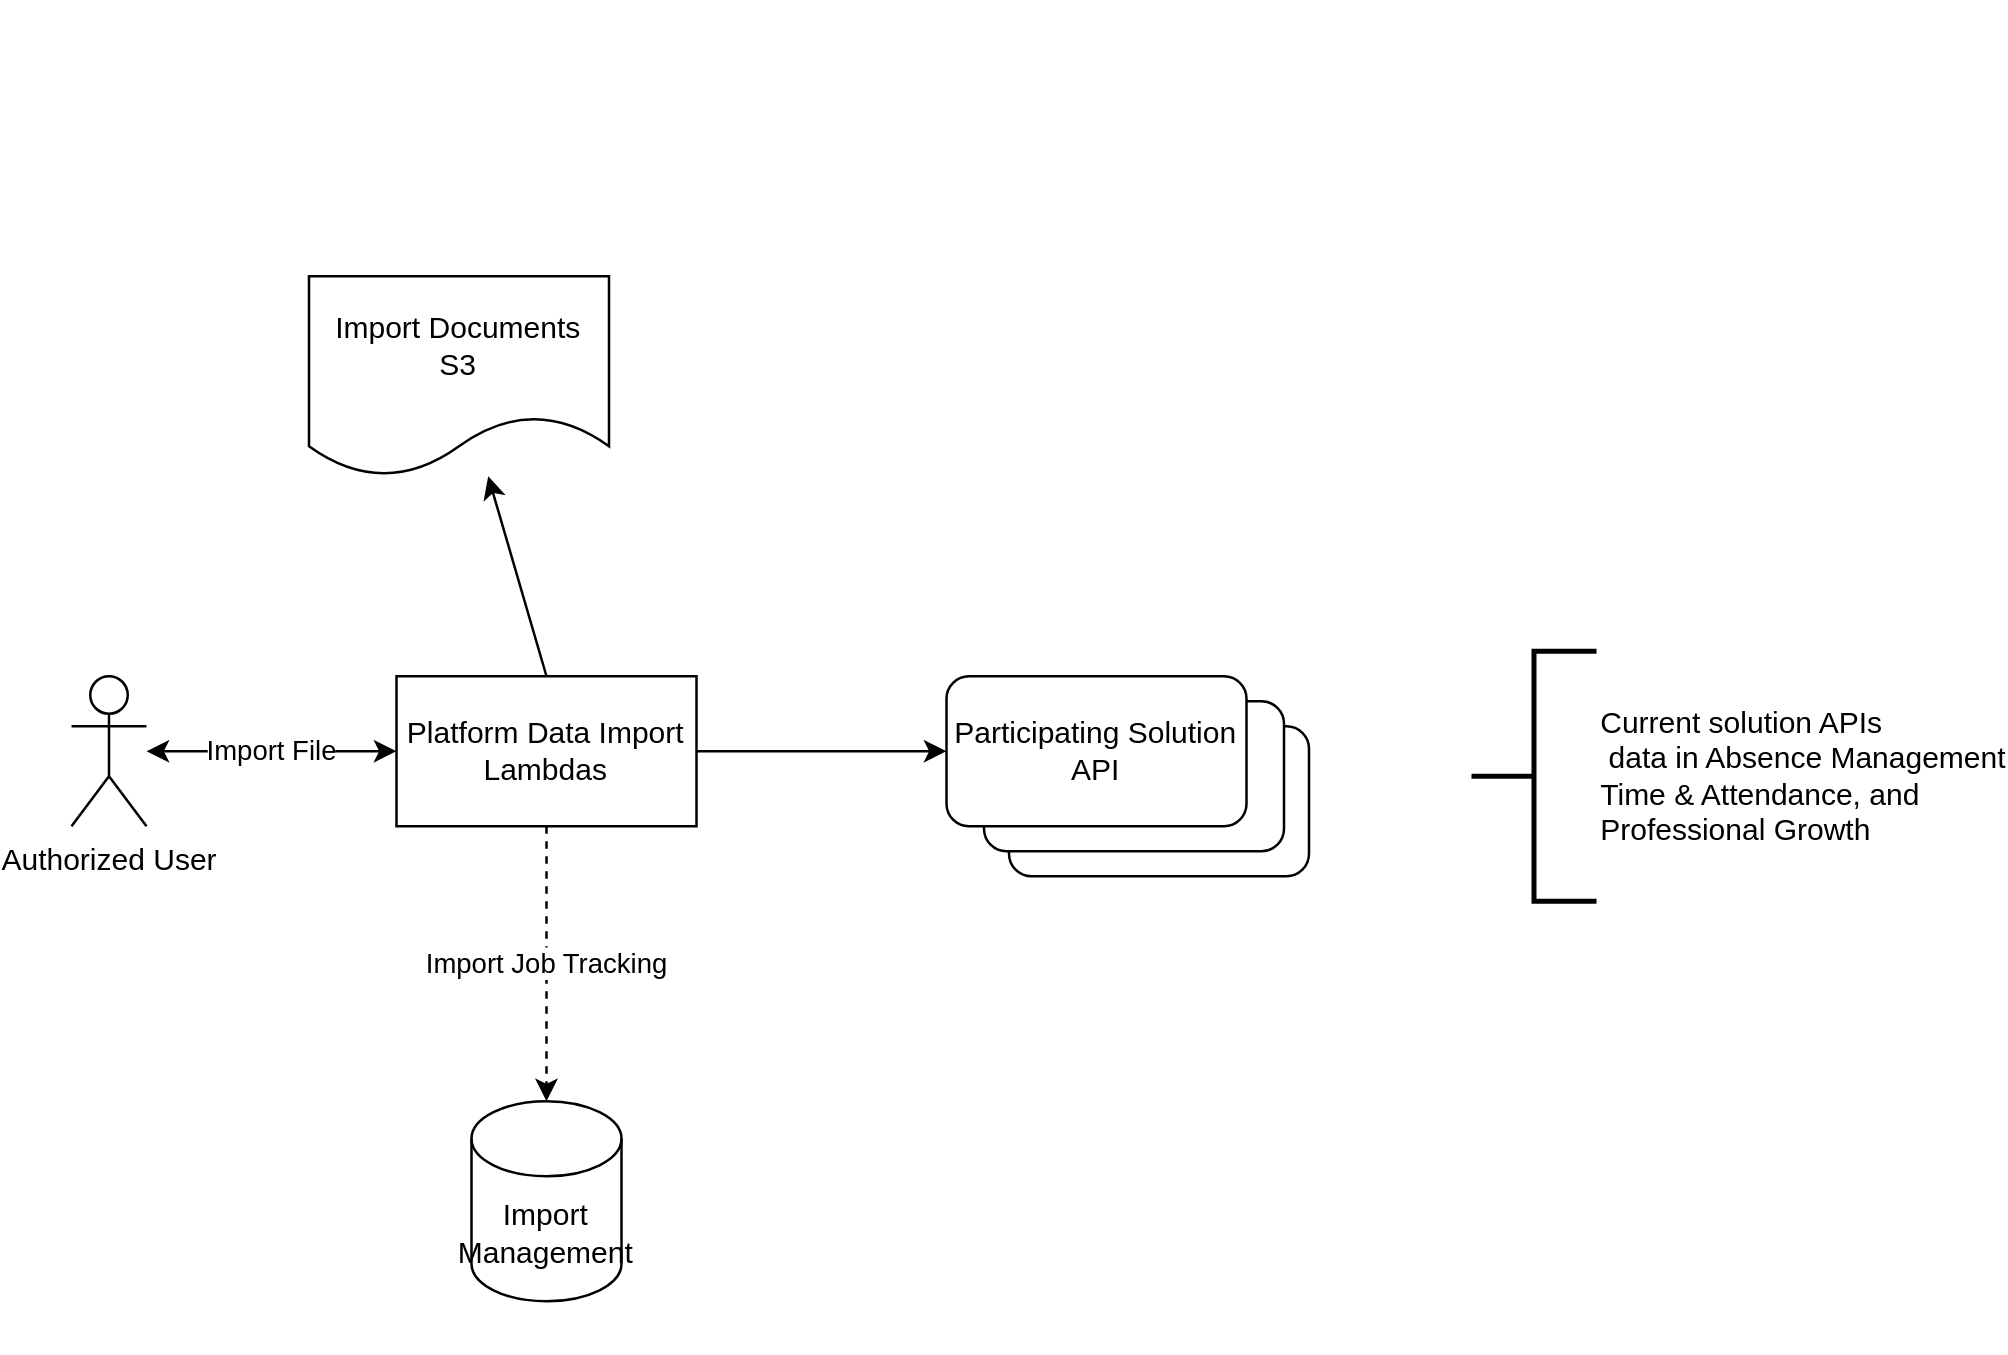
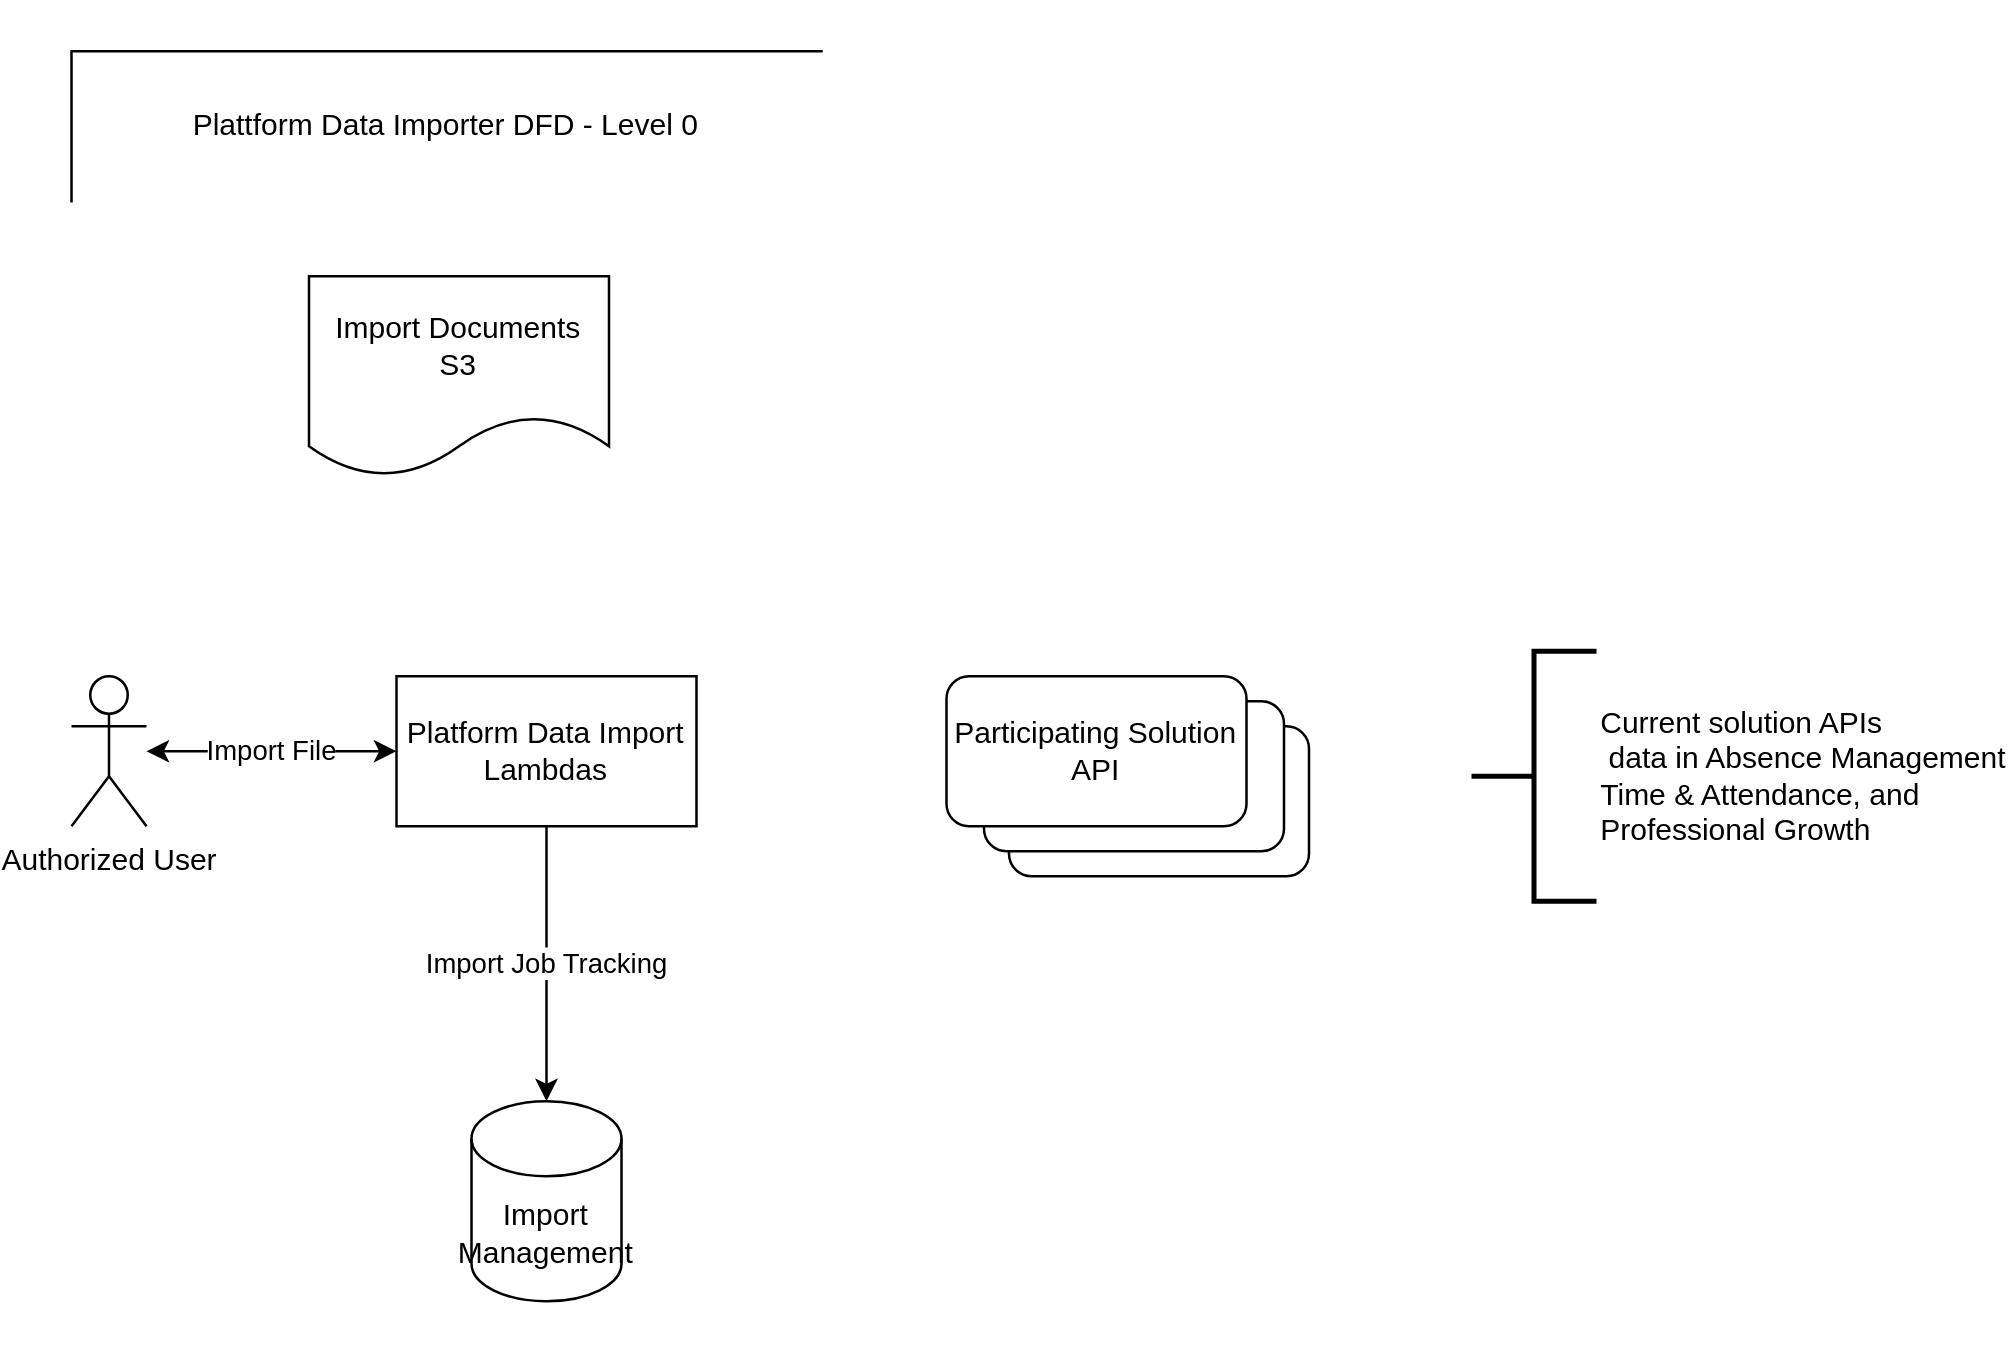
node "Plattform Data Importer DFD - Level 0": added
edge "Platform Data Import Lambdas" -> "Import Documents S3": removed
edge "Platform Data Import Lambdas" -> "Participating Solution API": removed
edge "Platform Data Import Lambdas" -> "Import Management": style dashed -> solid
